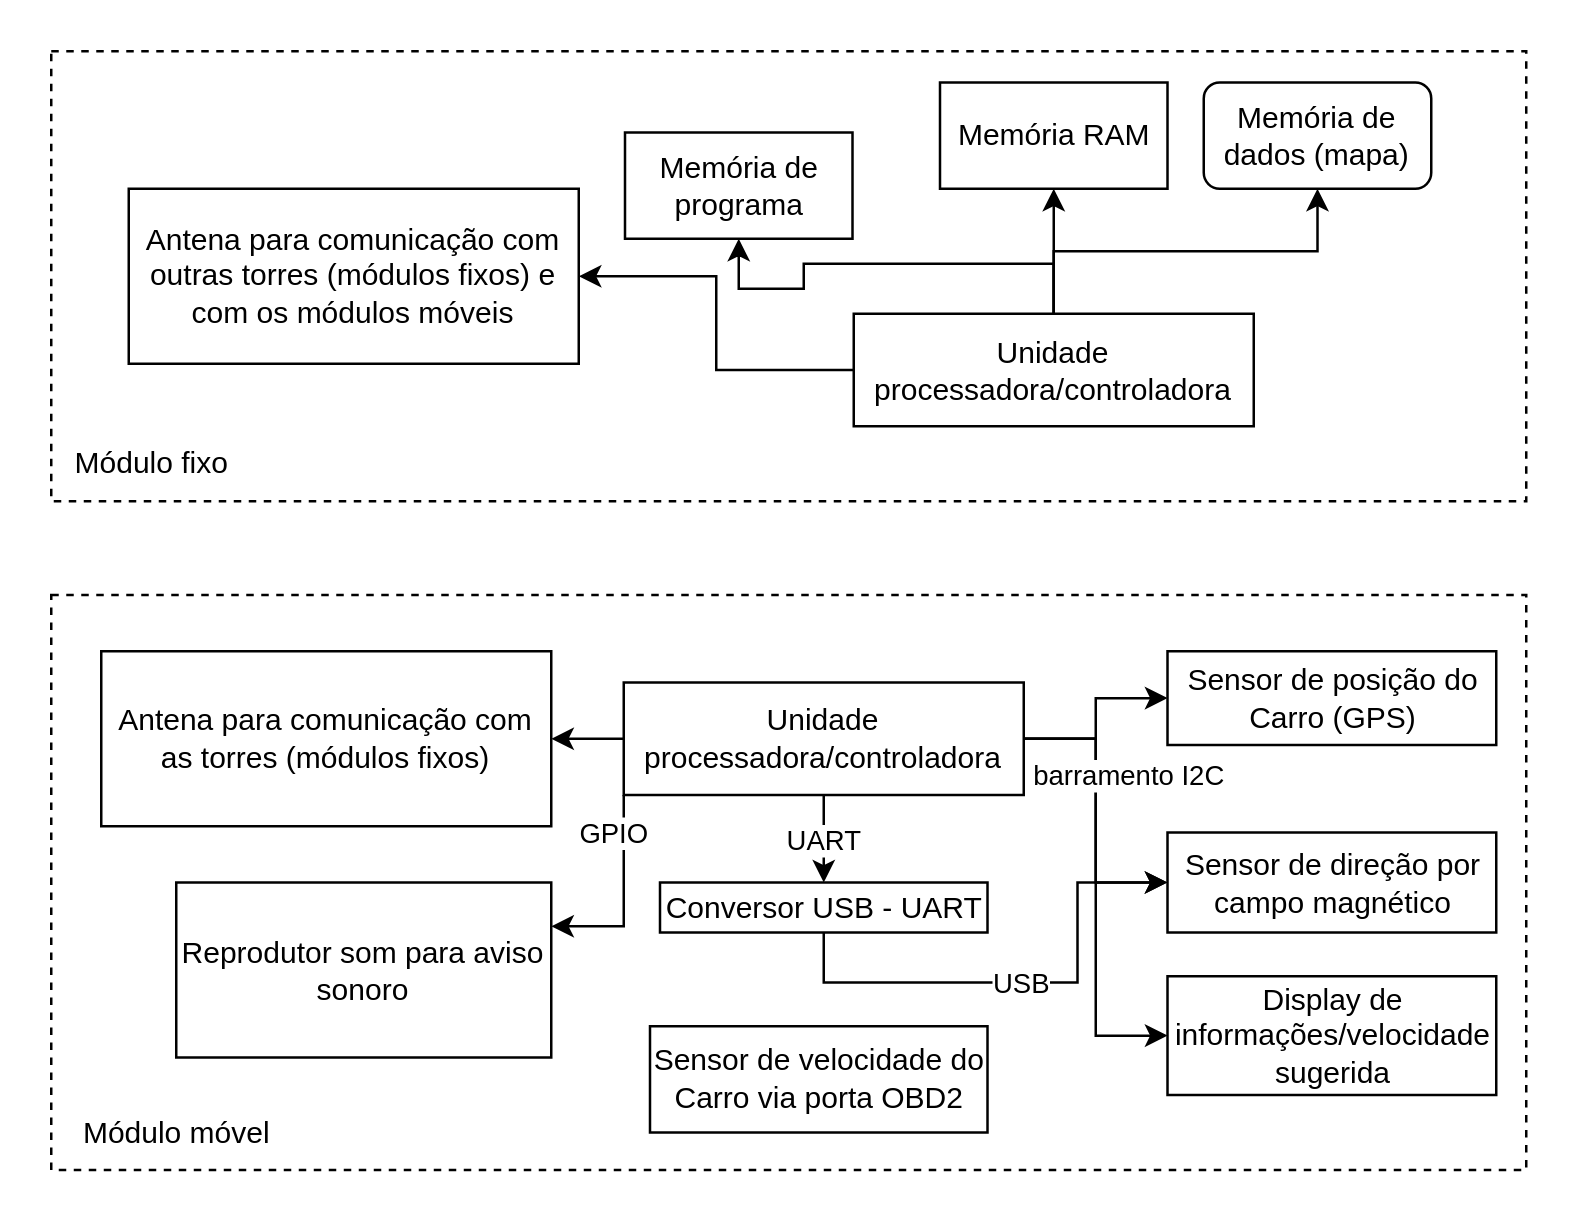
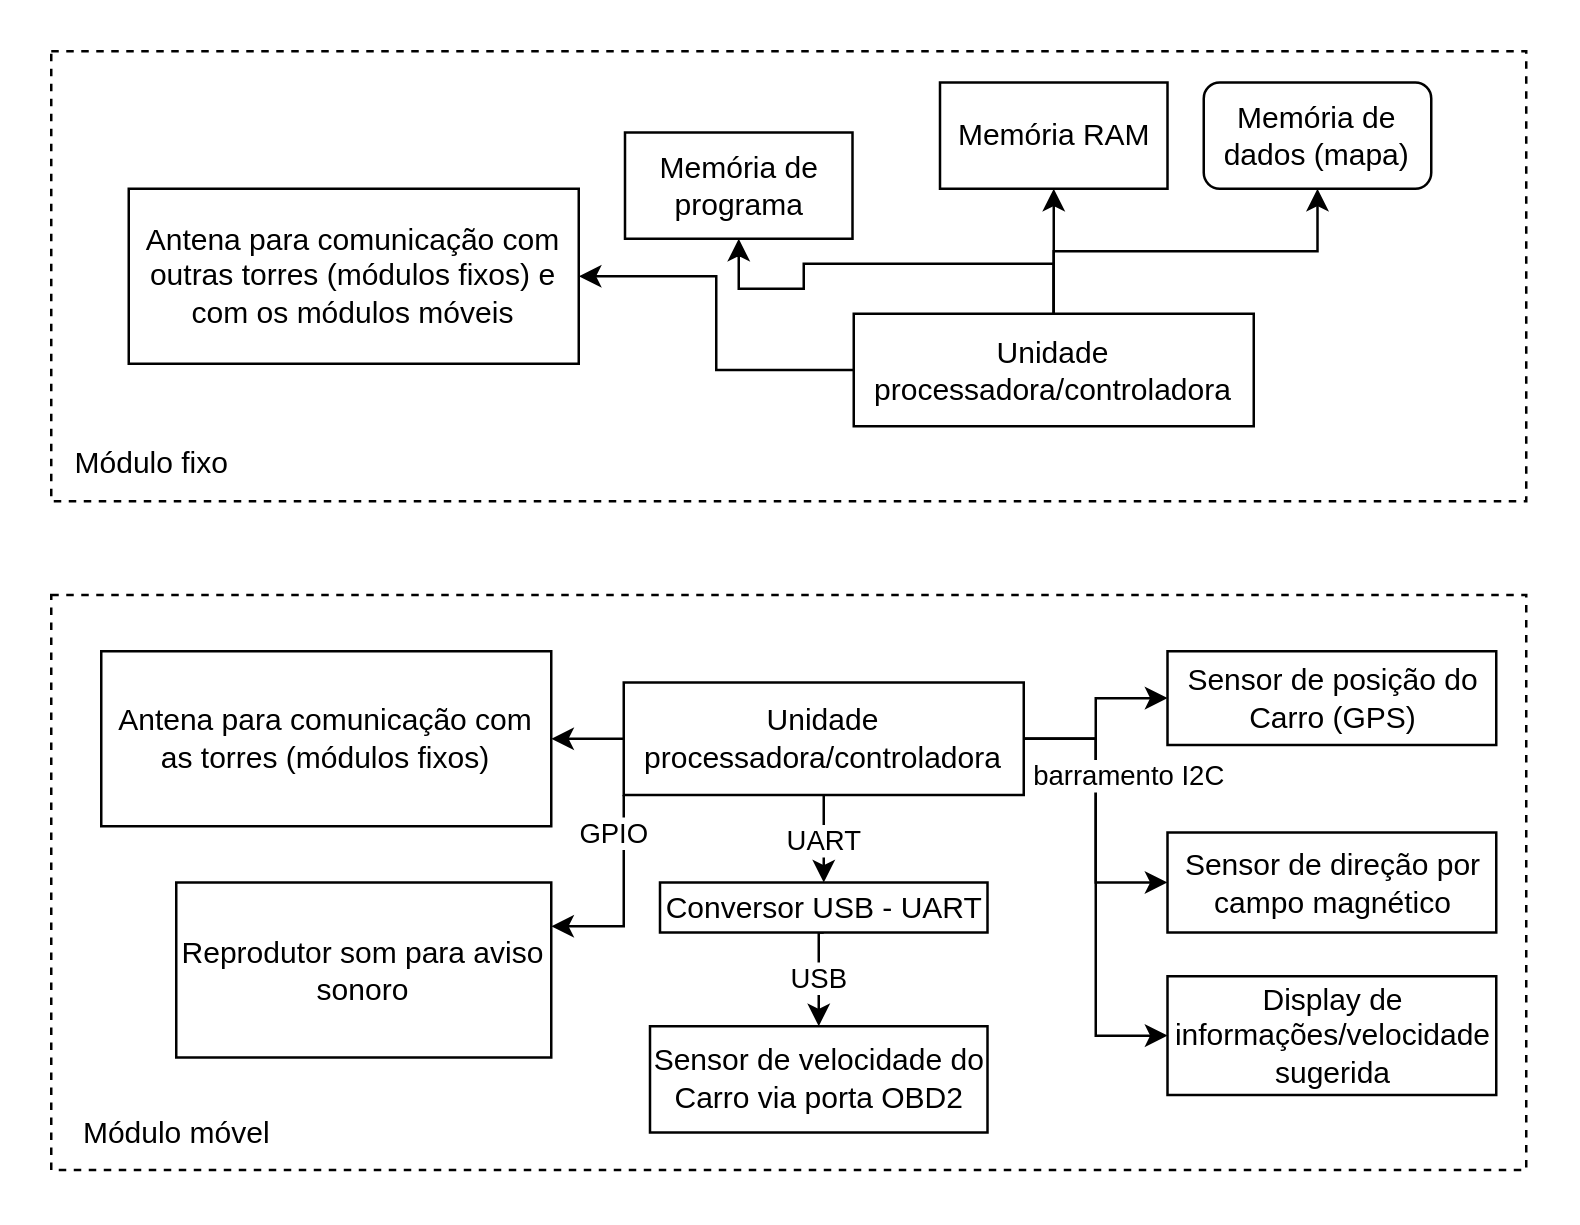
edge "Conversor USB - UART" -> "Sensor de direção por campo magnético": now "Conversor USB - UART" -> "Sensor de velocidade do Carro via porta OBD2"
